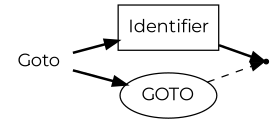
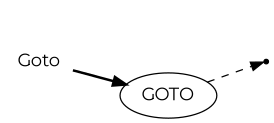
node "Identifier": removed
